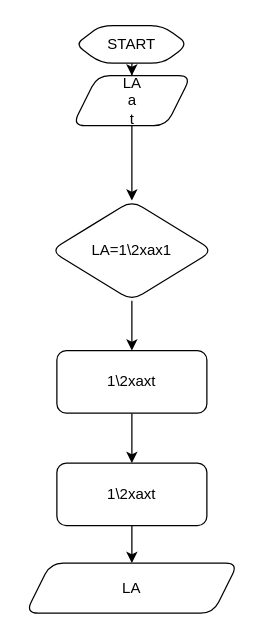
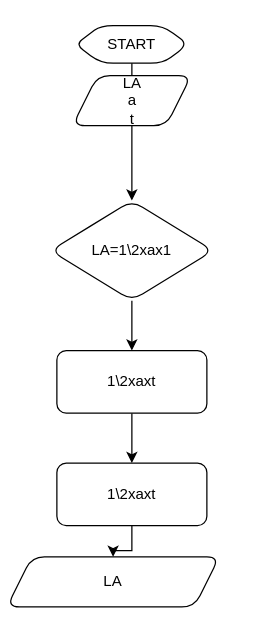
edge "START" -> "LA a t": arrowhead classic -> none
node "LA": moved (132, 588) -> (113, 582)
